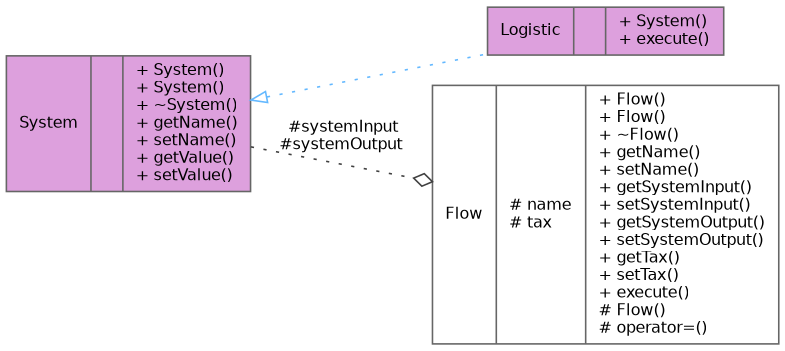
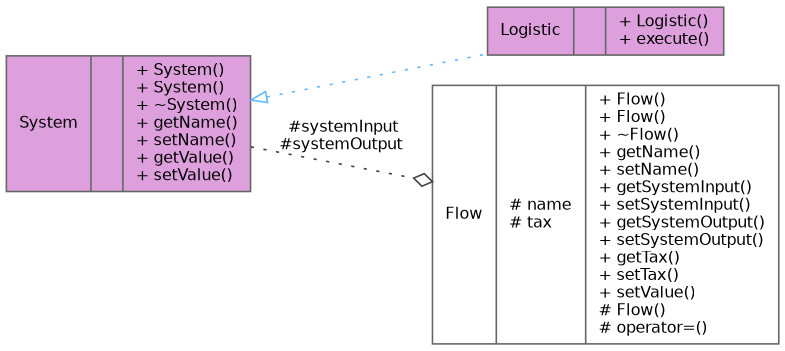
node "Logistic": text "+ System()" -> "+ Logistic()"
node "Flow": text "+ execute()" -> "+ setValue()"
